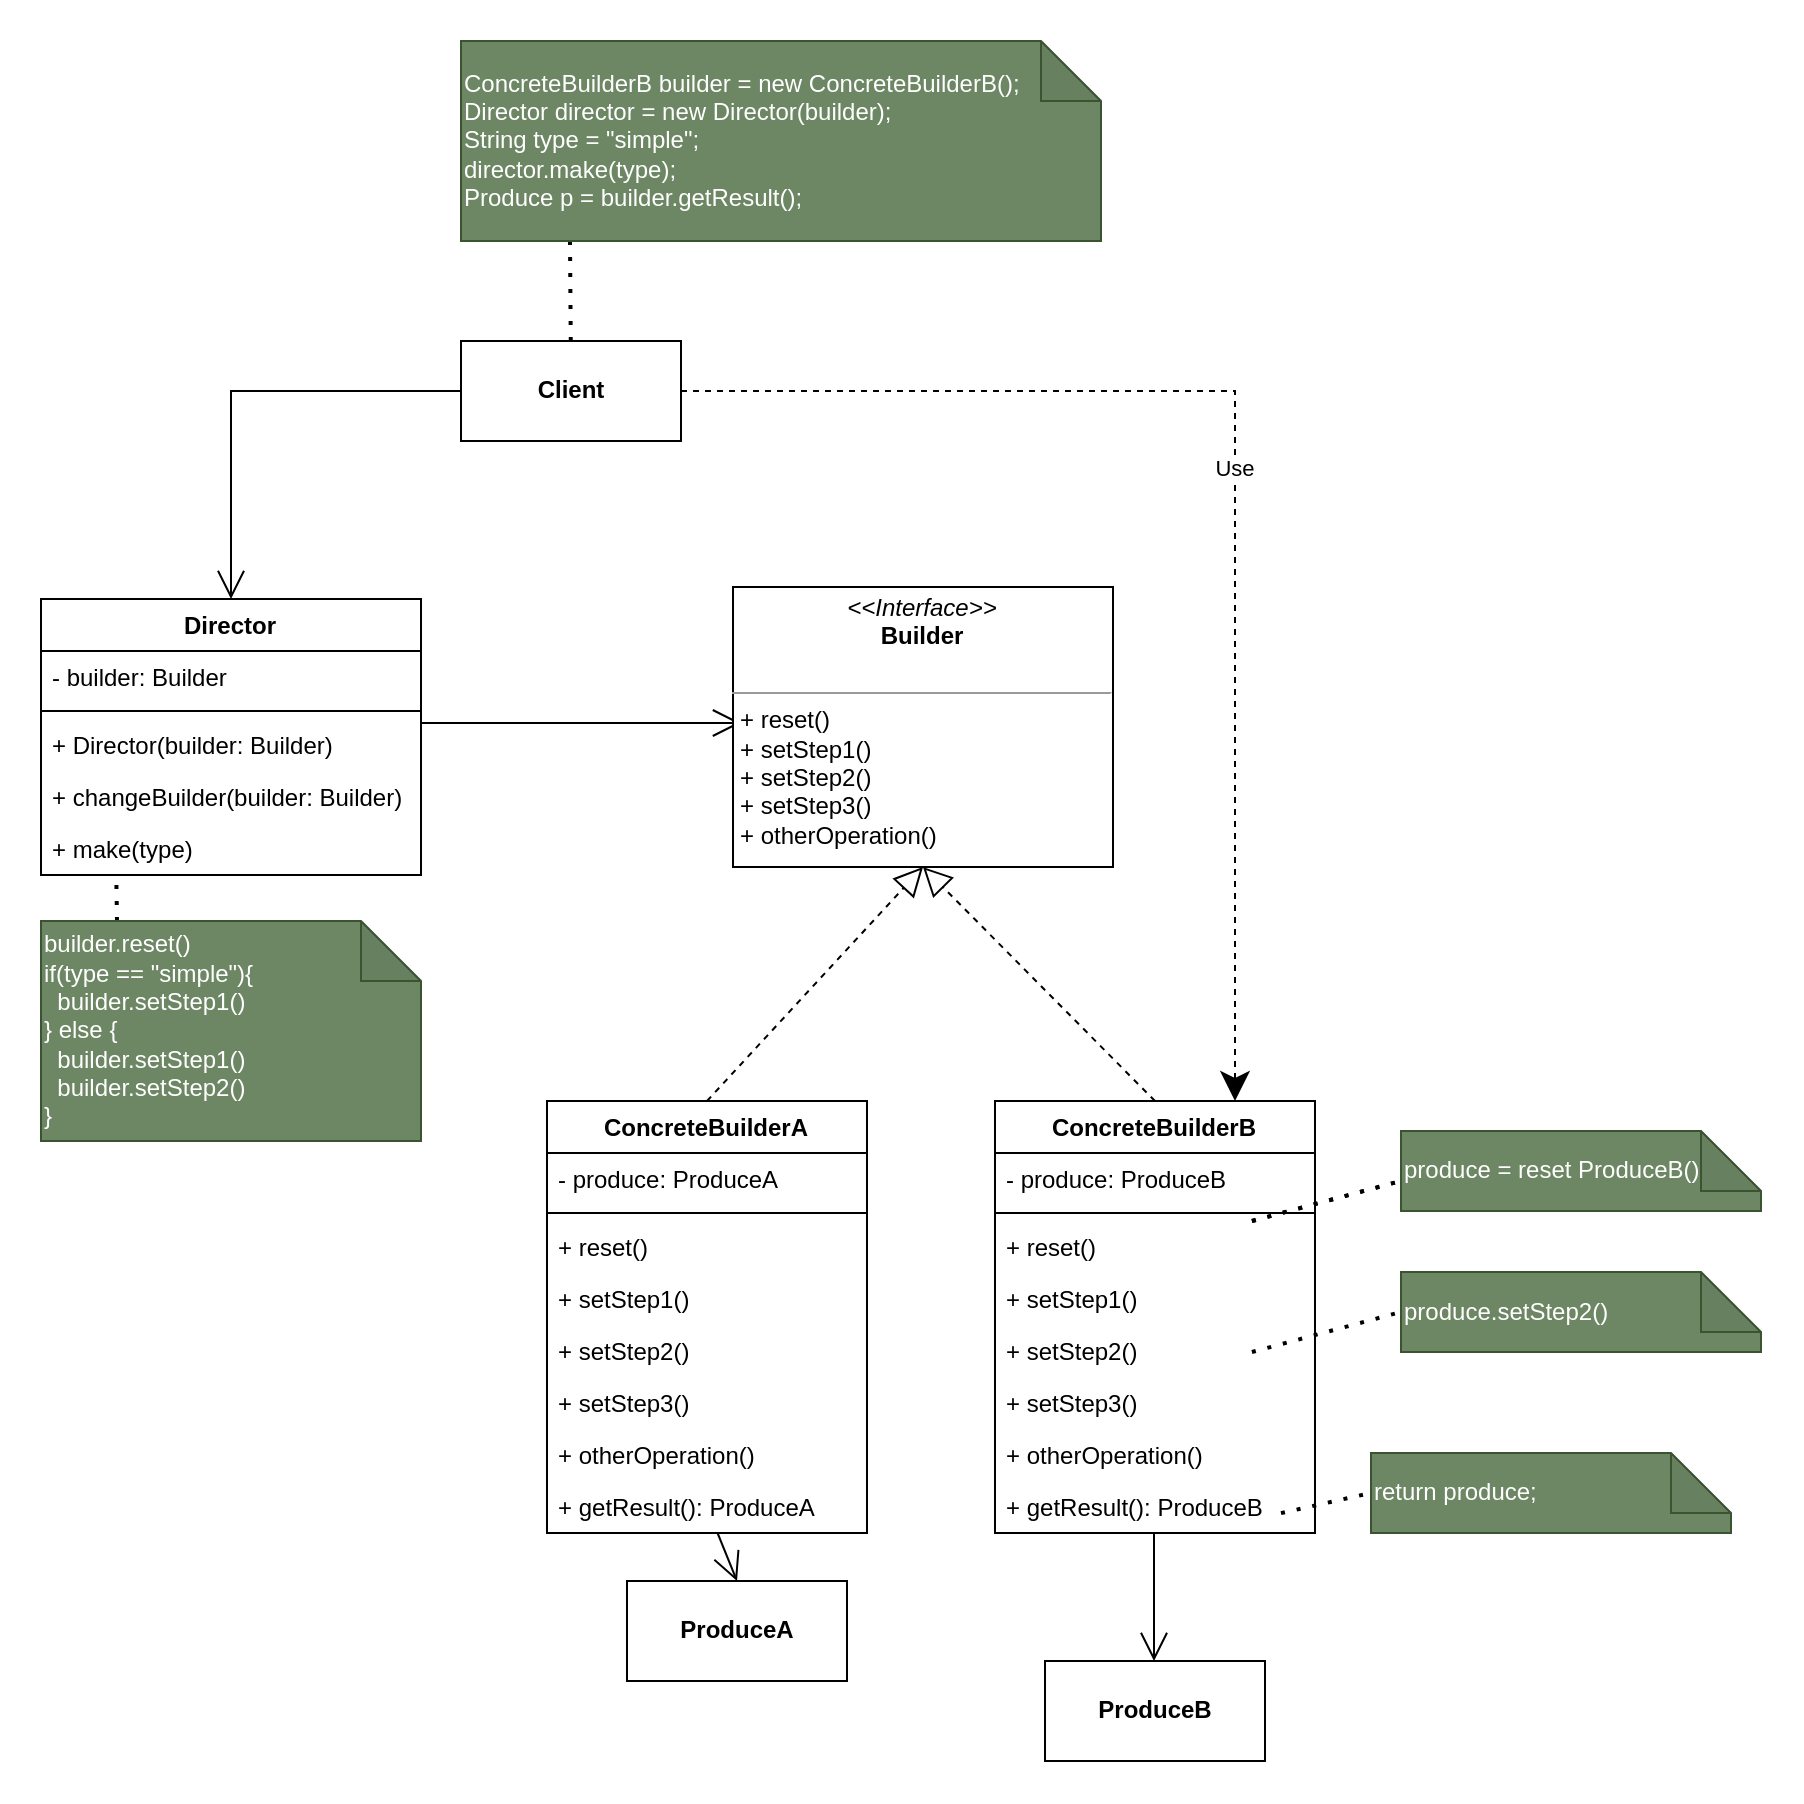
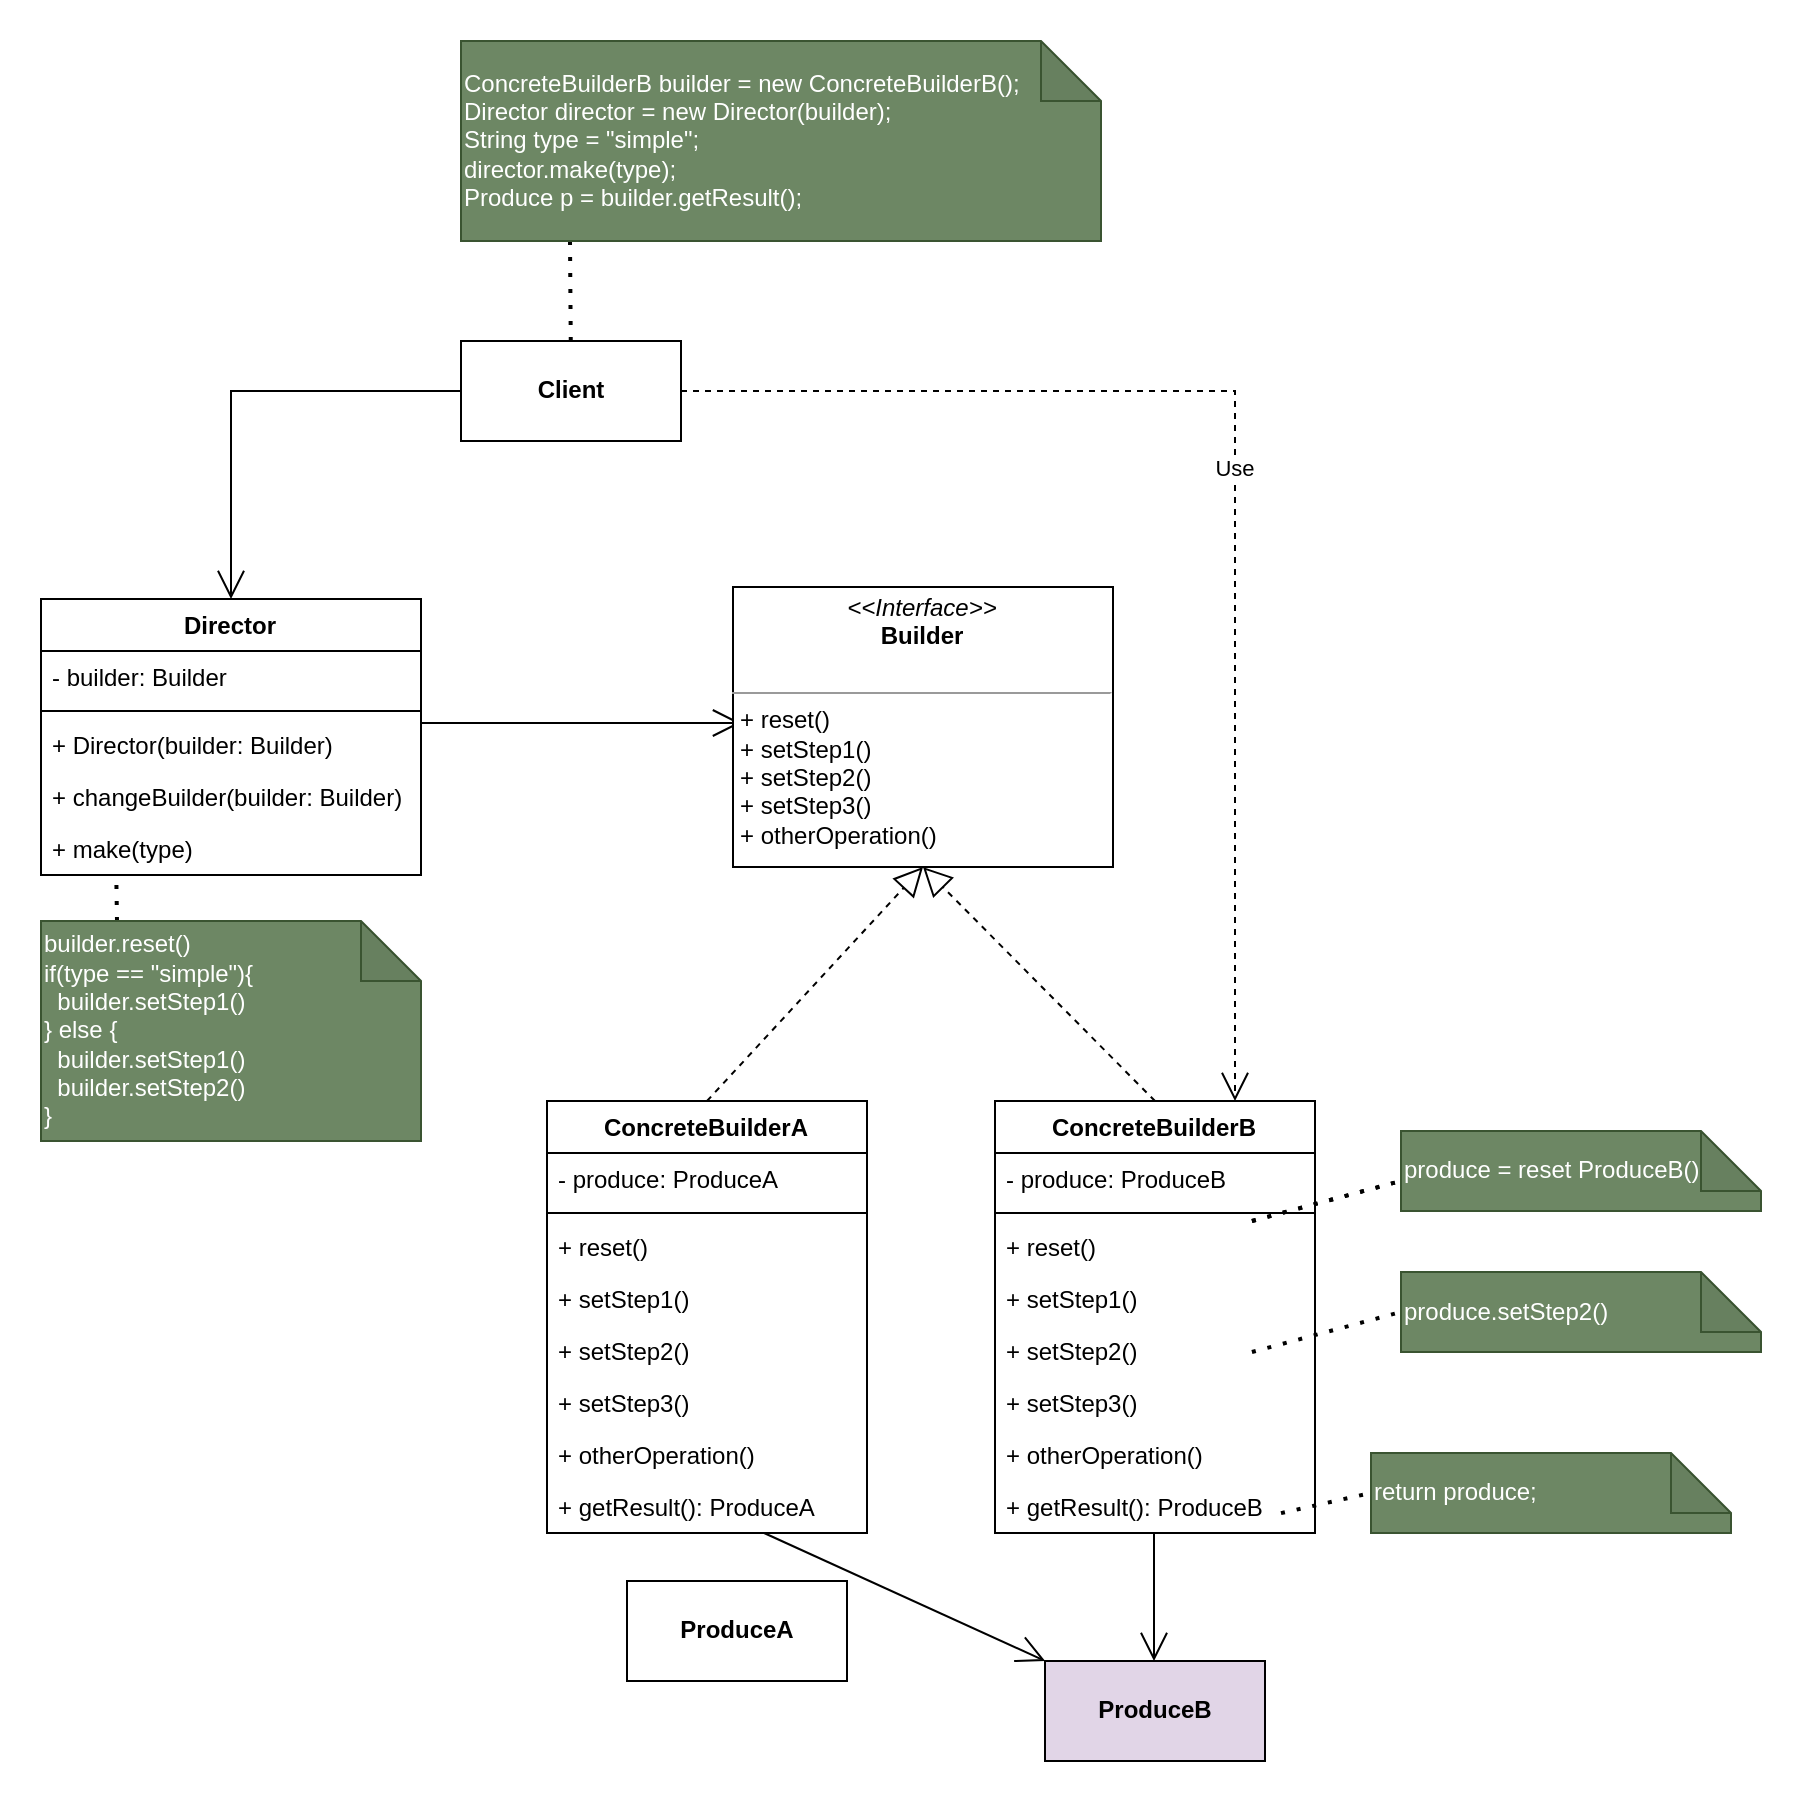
edge "Client" -> "ConcreteBuilderB": arrowhead classic -> open
edge "+ getResult(): ProduceA" -> "ProduceA": now "+ getResult(): ProduceA" -> "ProduceB"
node "ProduceB": fillcolor #ffffff -> #e1d5e7
